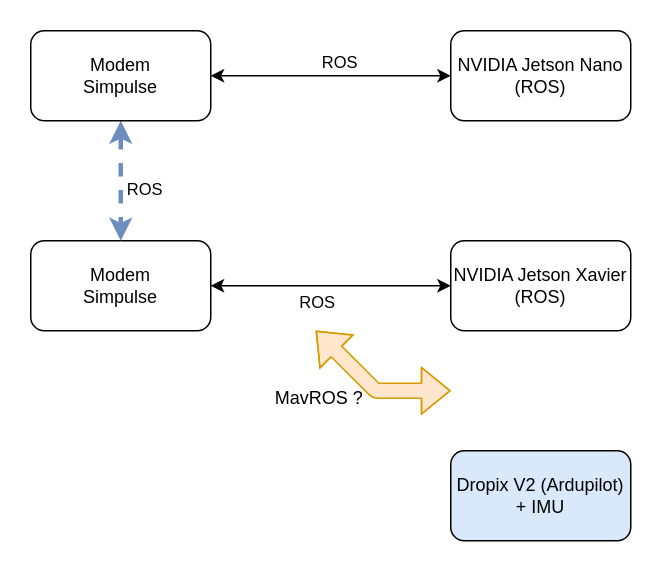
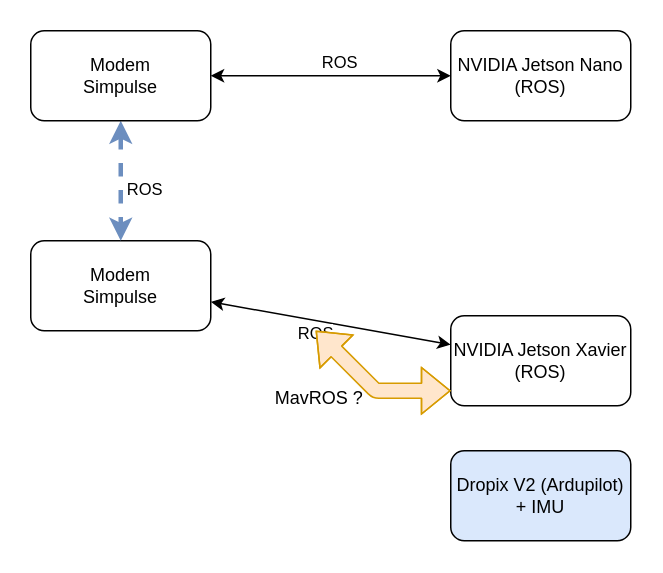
node "NVIDIA Jetson Xavier (ROS)": moved (541, 286) -> (541, 361)
